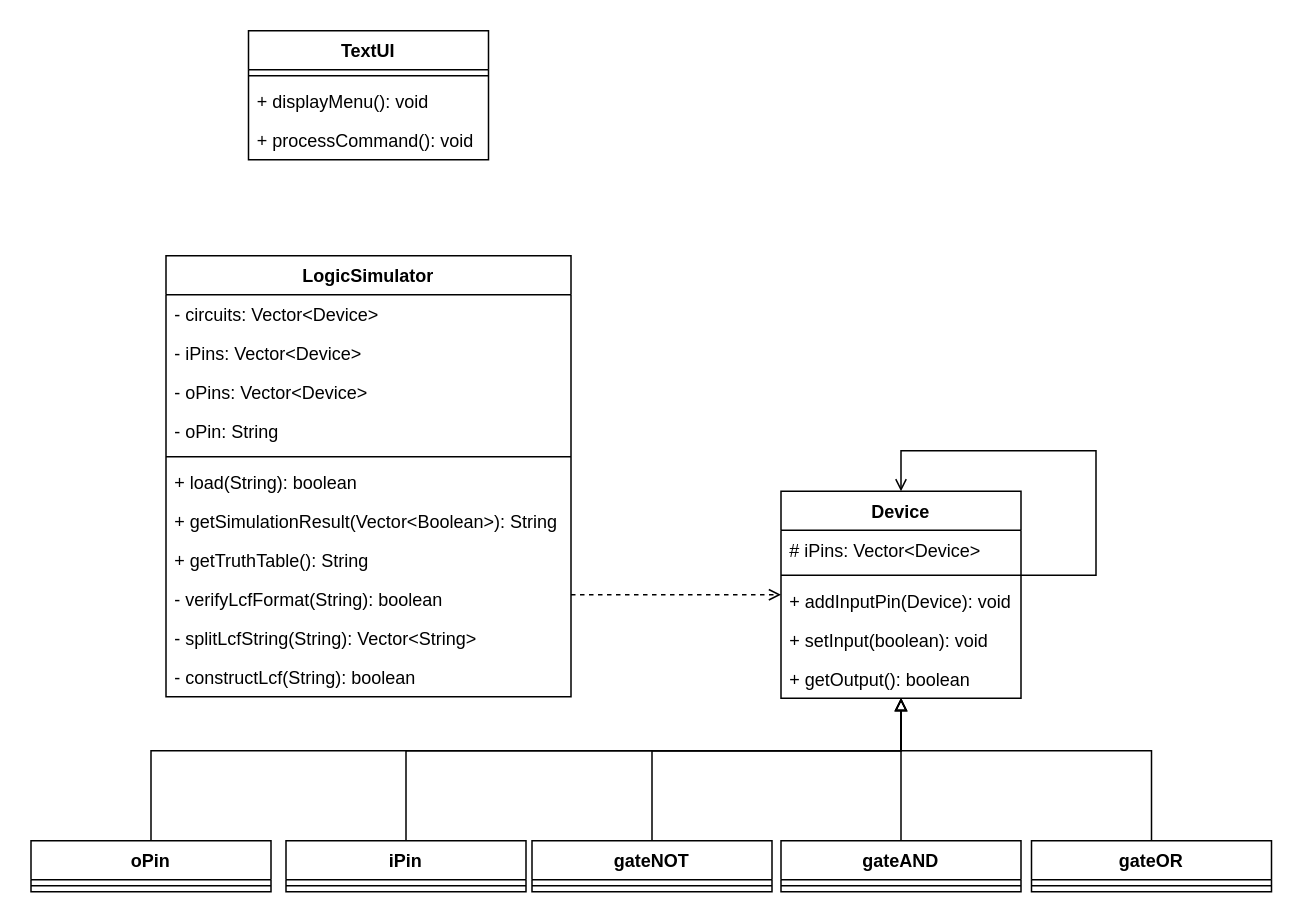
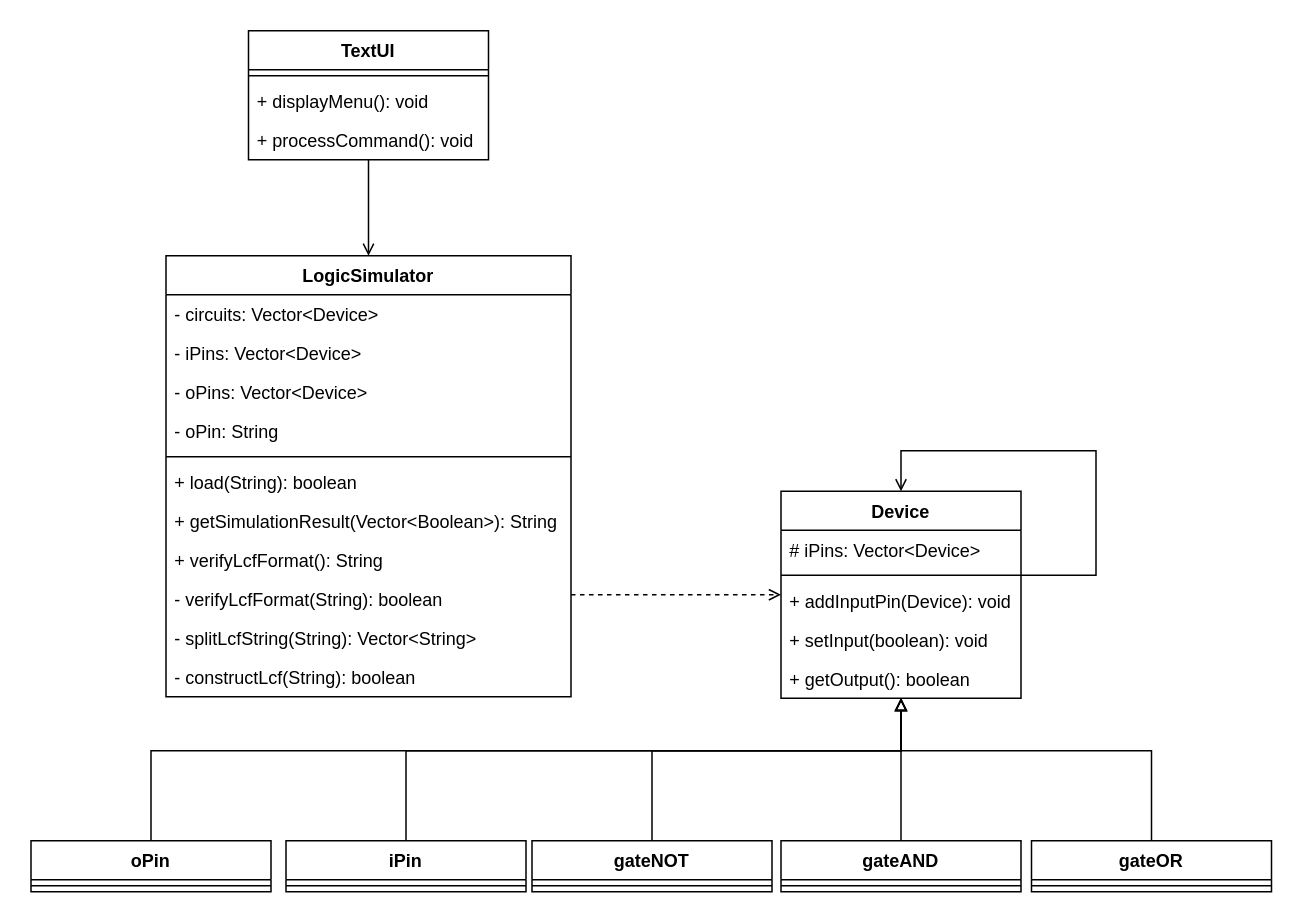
edge "TextUI" -> "LogicSimulator": added
node "+ getTruthTable(): String": label "+ getTruthTable(): String" -> "+ verifyLcfFormat(): String"
